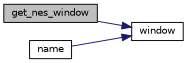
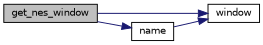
edge "get_nes_window" -> "name": added
